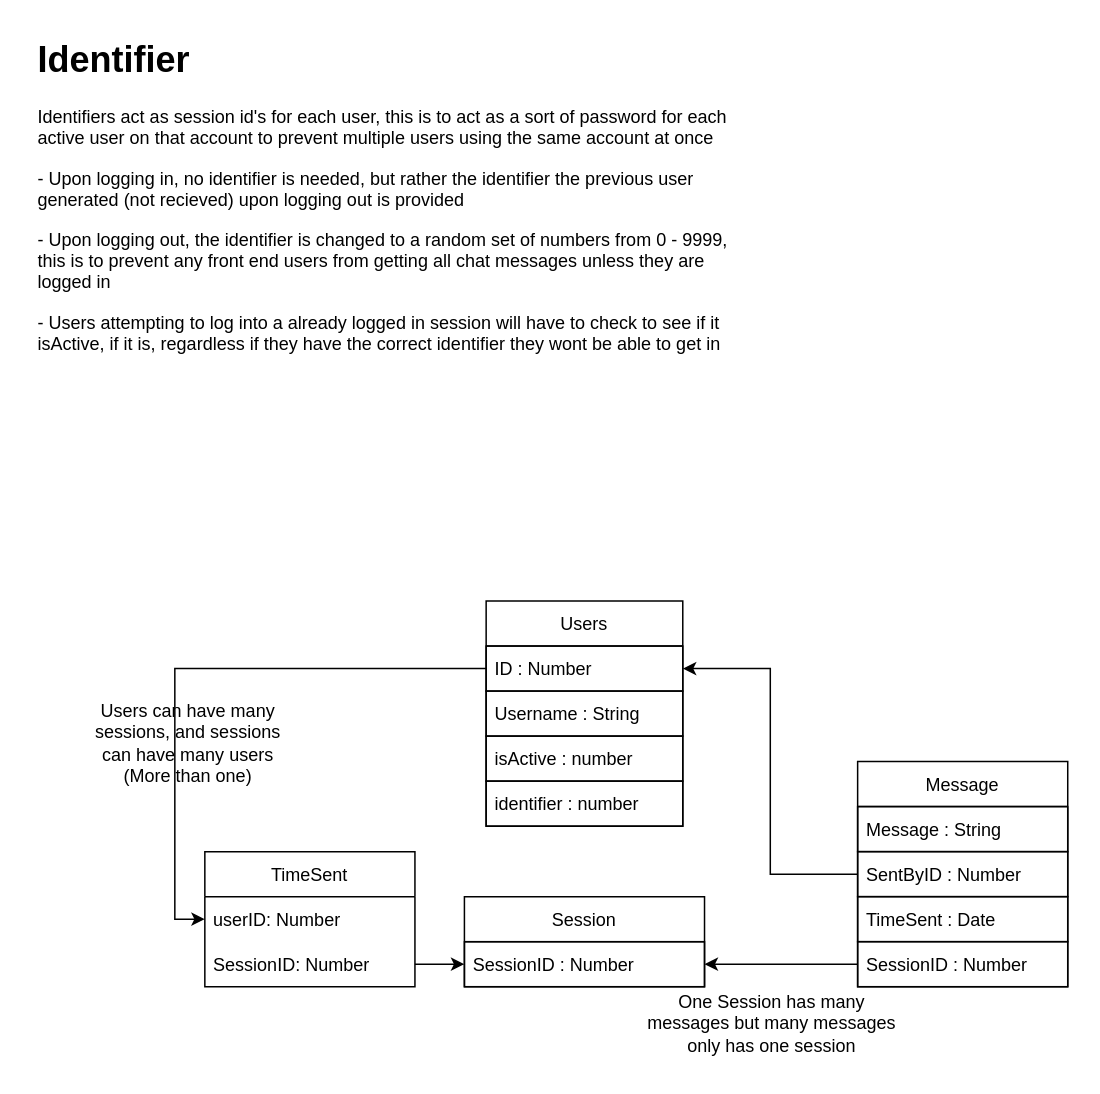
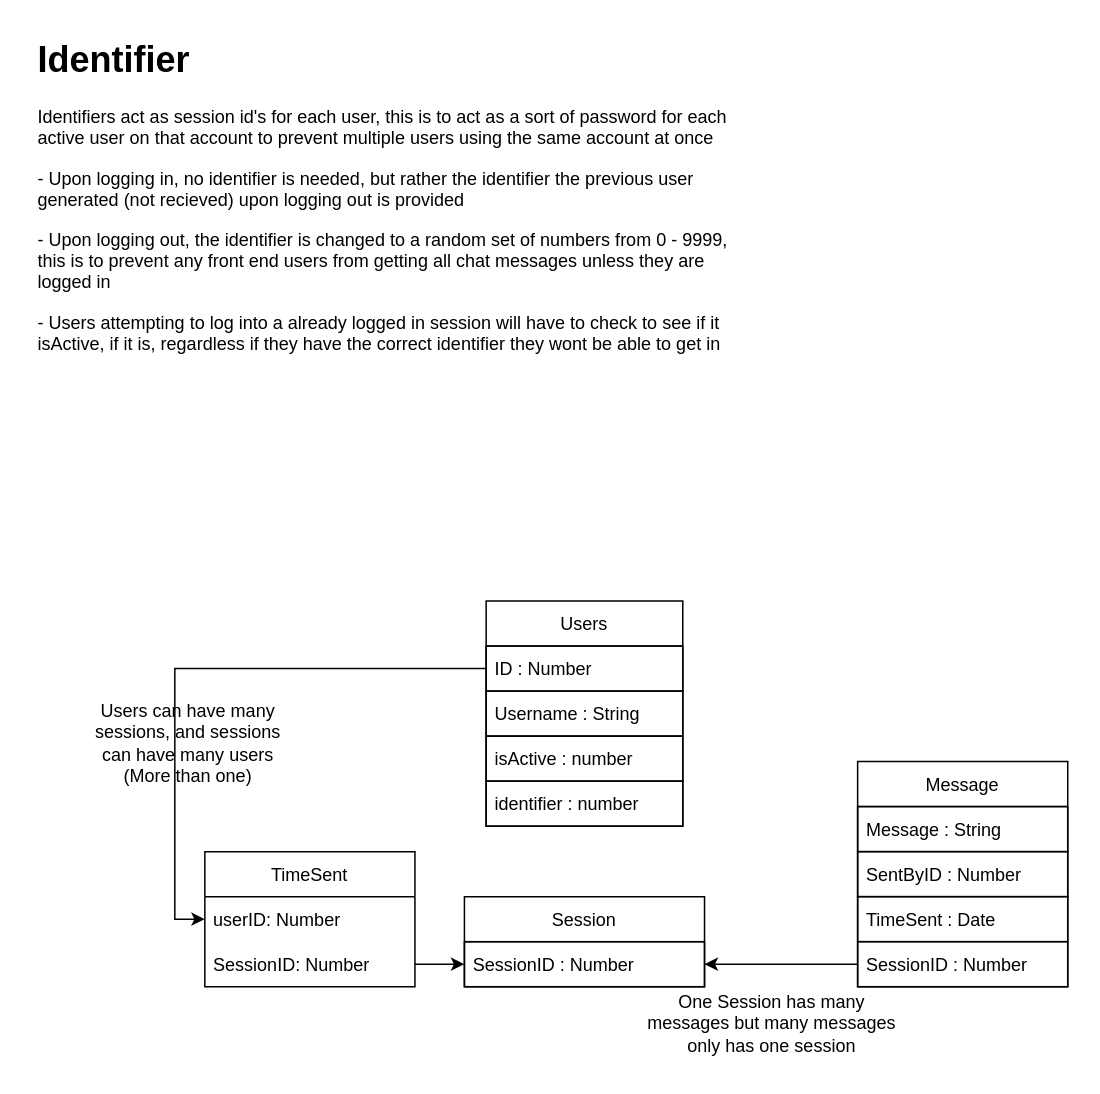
edge "SentByID : Number" -> "ID : Number": removed
